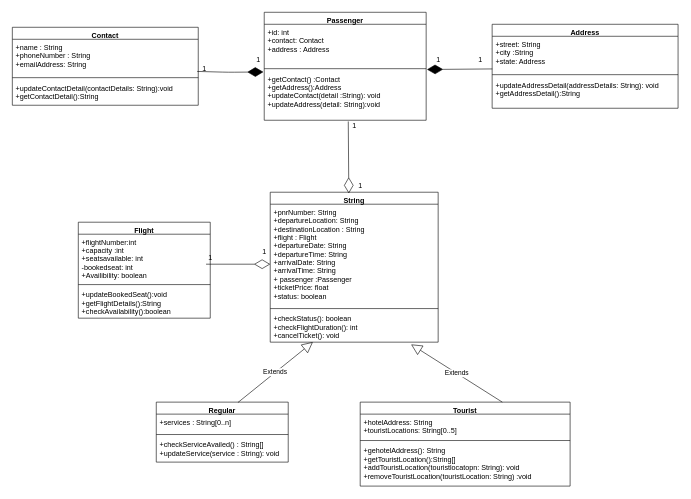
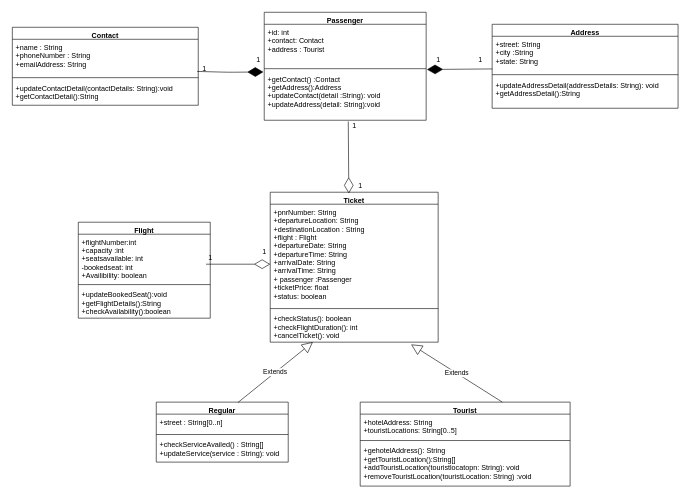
node "+id: int +contact: Contact +address : Address": label "+id: int +contact: Contact +address : Address" -> "+id: int +contact: Contact +address : Tourist"
node "+street: String +city :String +state: Address": label "+street: String +city :String +state: Address" -> "+street: String +city :String +state: String"
node "String": label "String" -> "Ticket"
node "+services : String[0..n]": label "+services : String[0..n]" -> "+street : String[0..n]"
